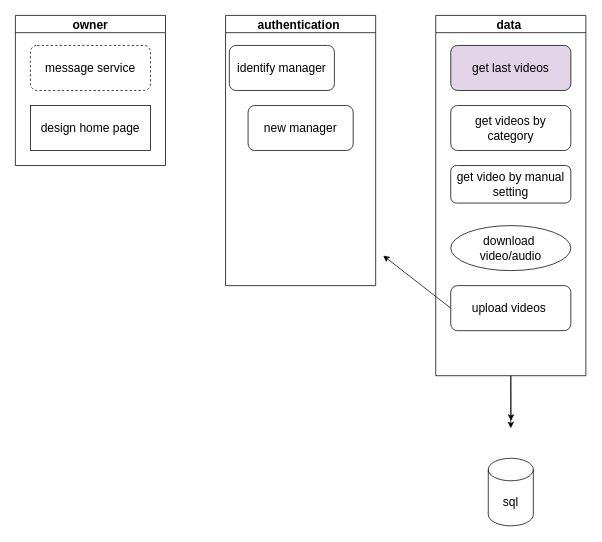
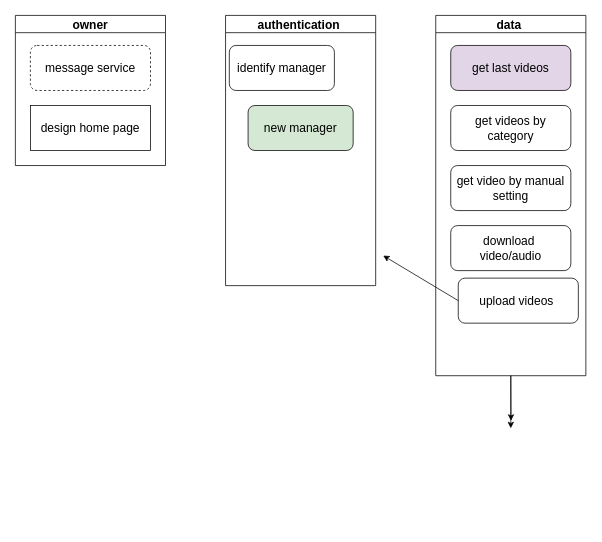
node "new manager": fillcolor #ffffff -> #d5e8d4
node "get video by manual setting": size 120x38 -> 120x45
node "download video/audio": shape ellipse -> rounded rectangle
node "upload videos": moved (510, 308) -> (518, 300)
node "sql": removed
